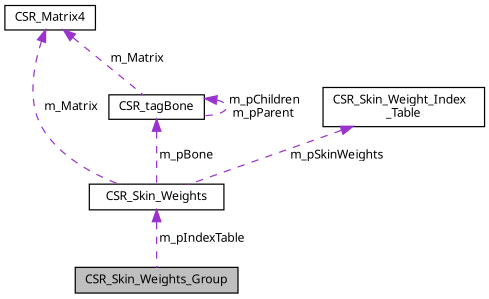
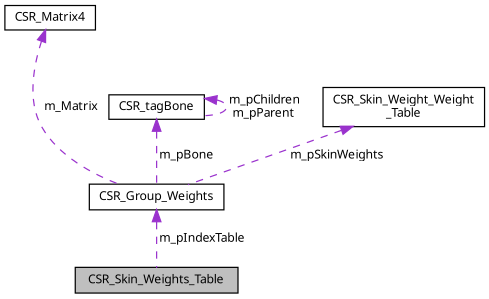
edge "CSR_tagBone" -> "CSR_Matrix4": removed, label "m_Matrix"
node "CSR_Skin_Weight_Index _Table": label "CSR_Skin_Weight_Index _Table" -> "CSR_Skin_Weight_Weight _Table"
node "CSR_Skin_Weights": label "CSR_Skin_Weights" -> "CSR_Group_Weights"
node "CSR_Skin_Weights_Group": label "CSR_Skin_Weights_Group" -> "CSR_Skin_Weights_Table"
